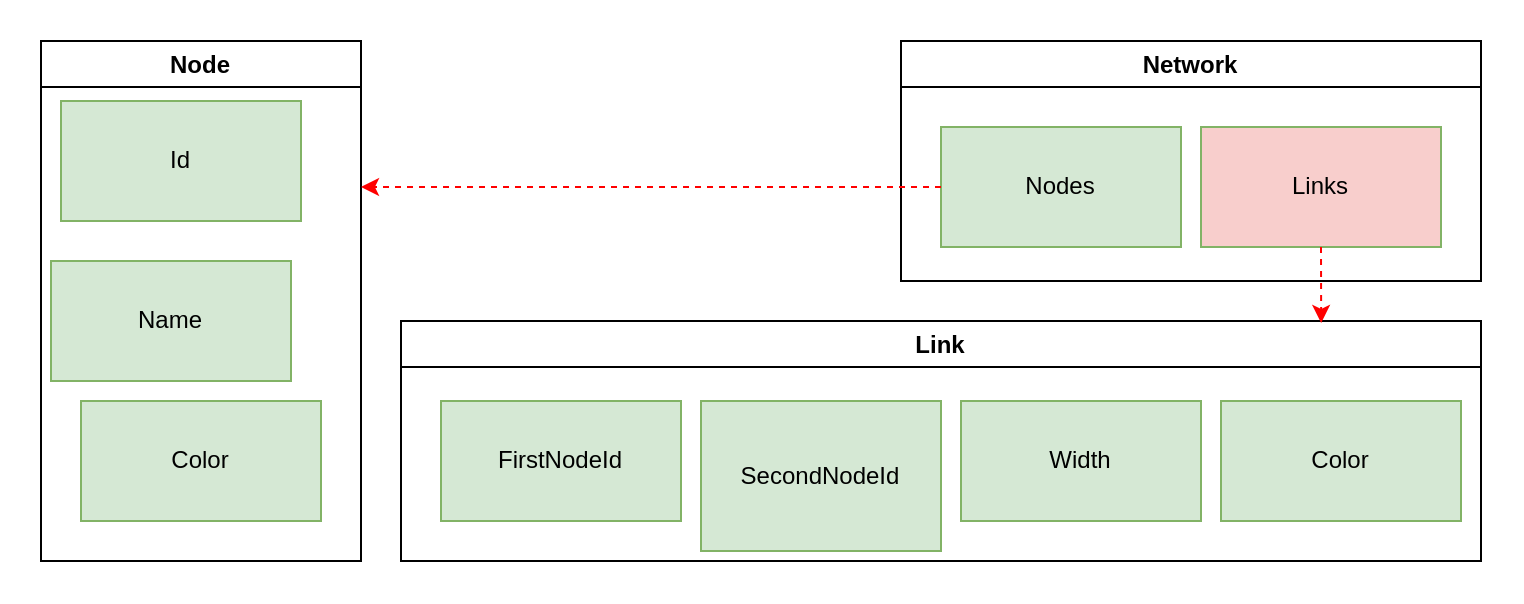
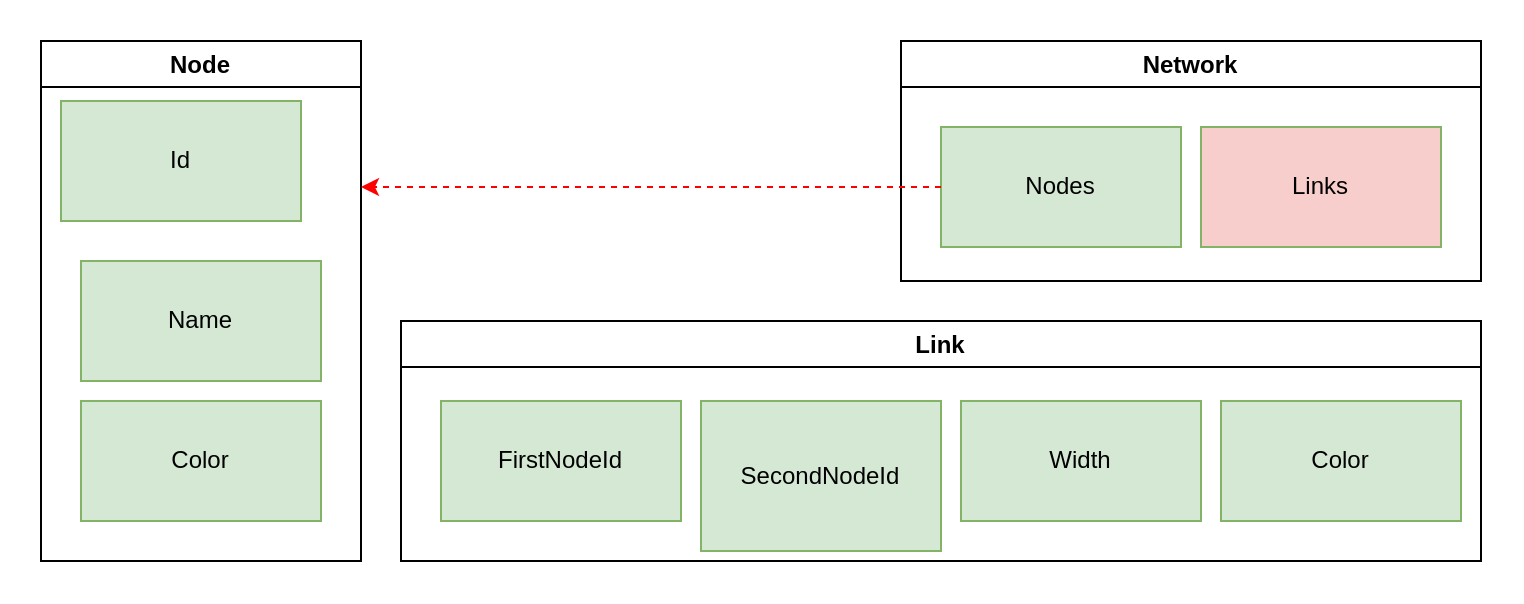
edge "Links" -> "Link": removed
node "Name": moved (171, 321) -> (201, 321)
